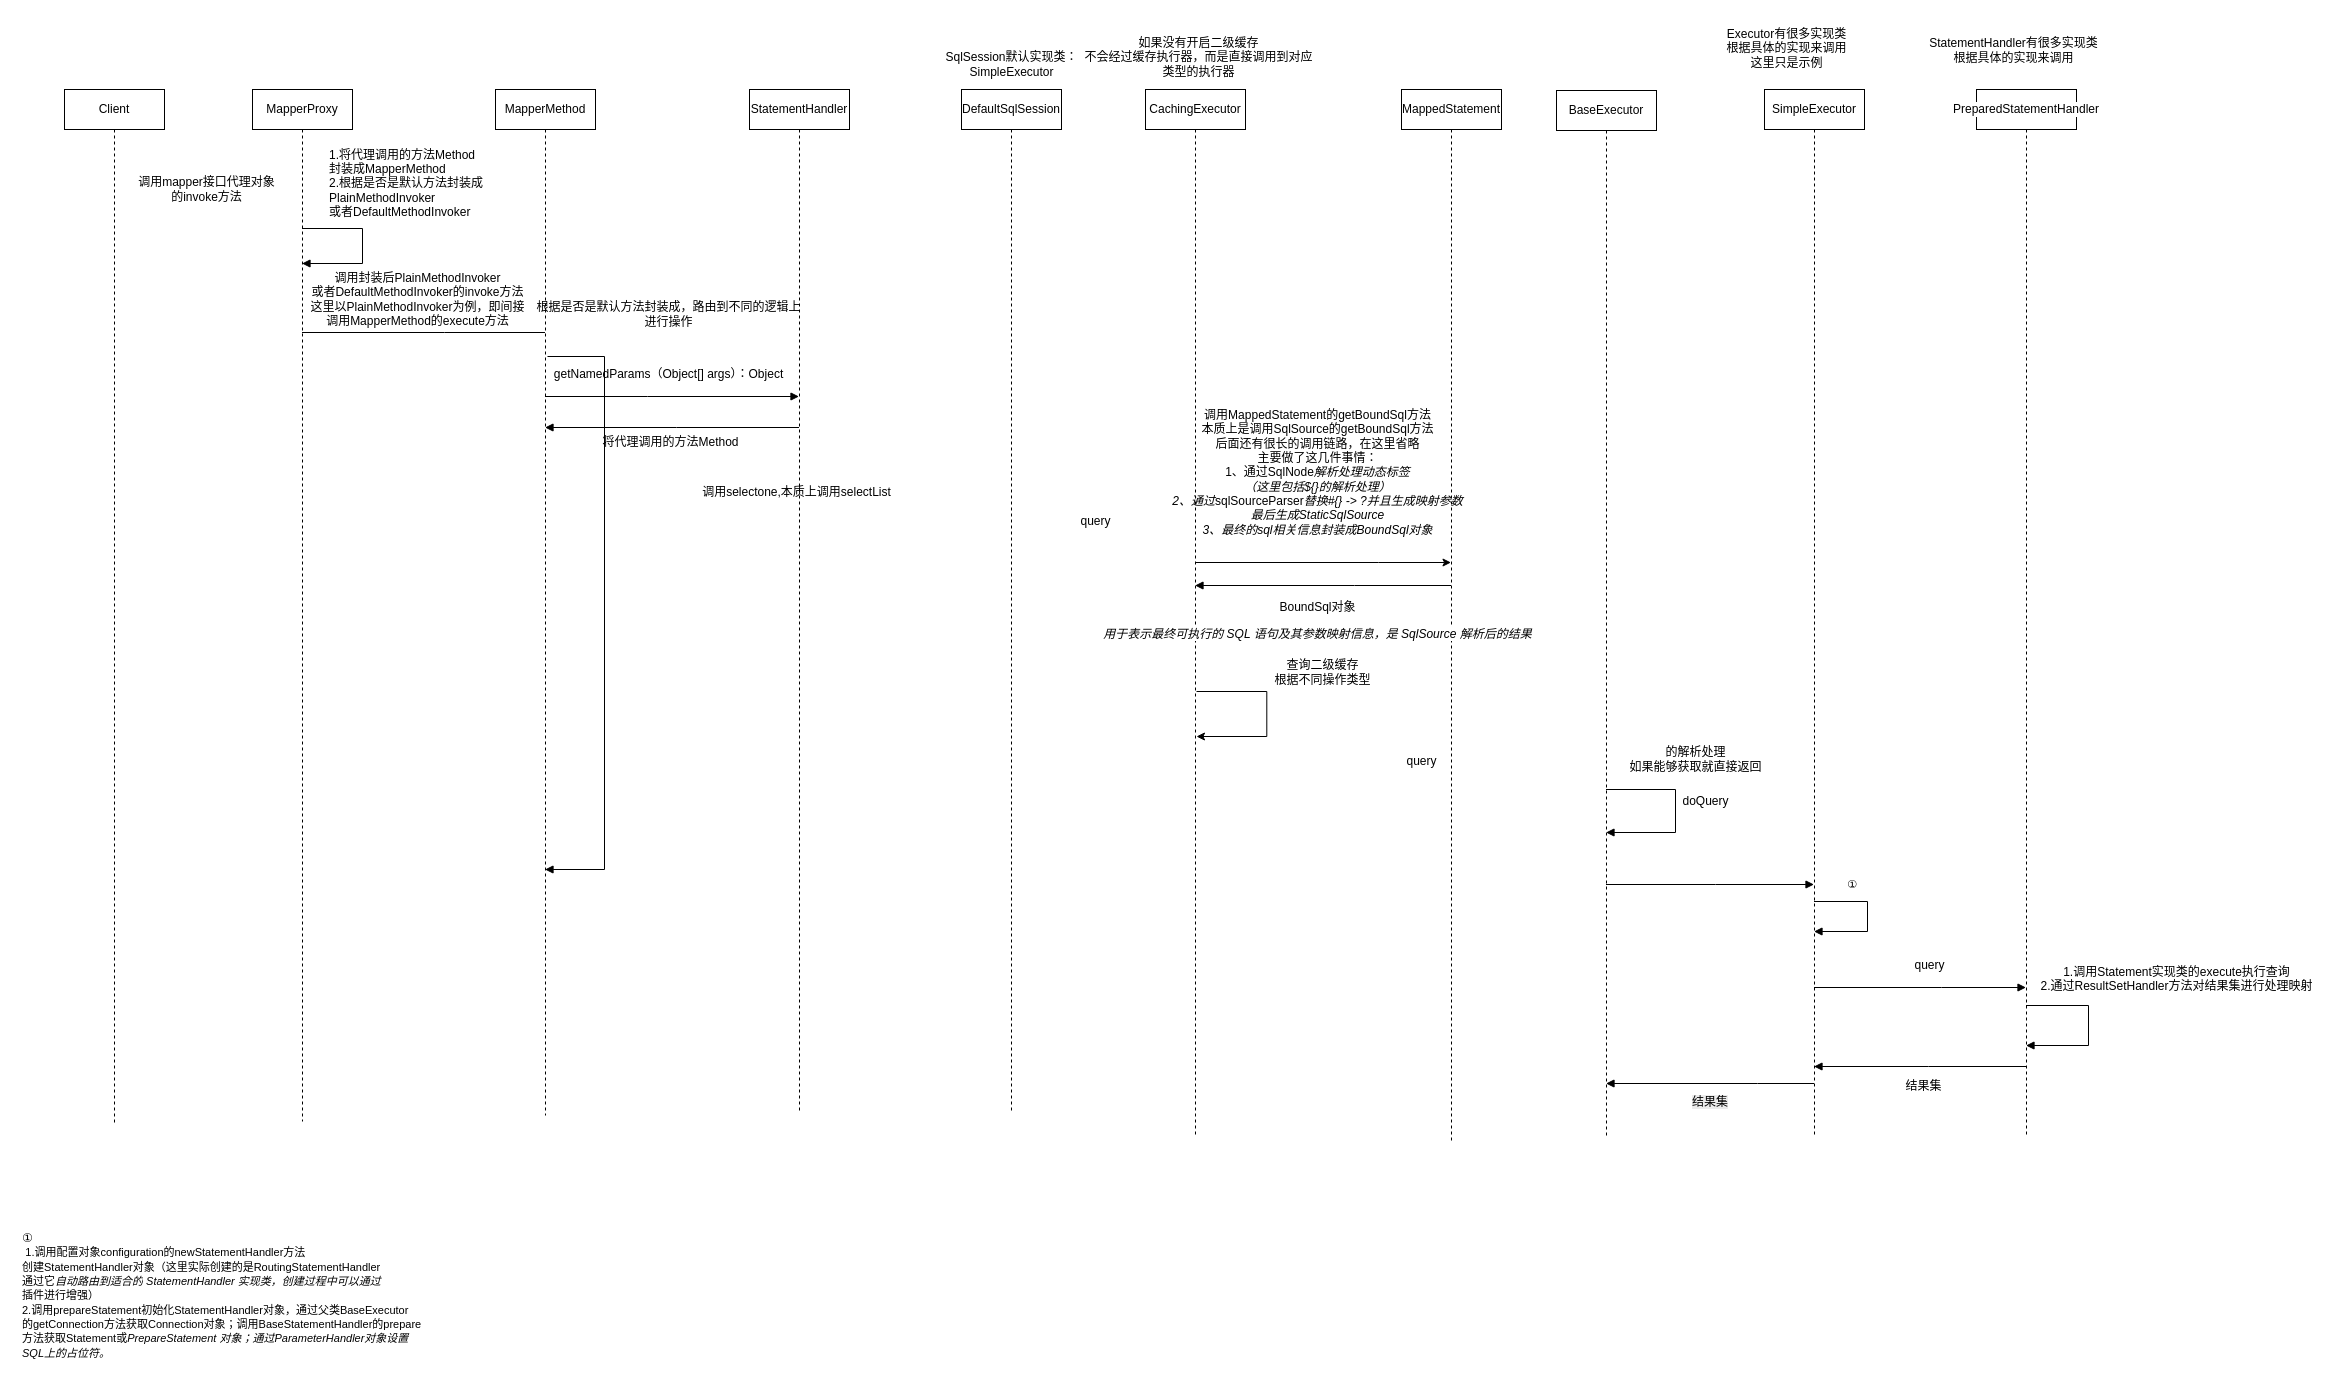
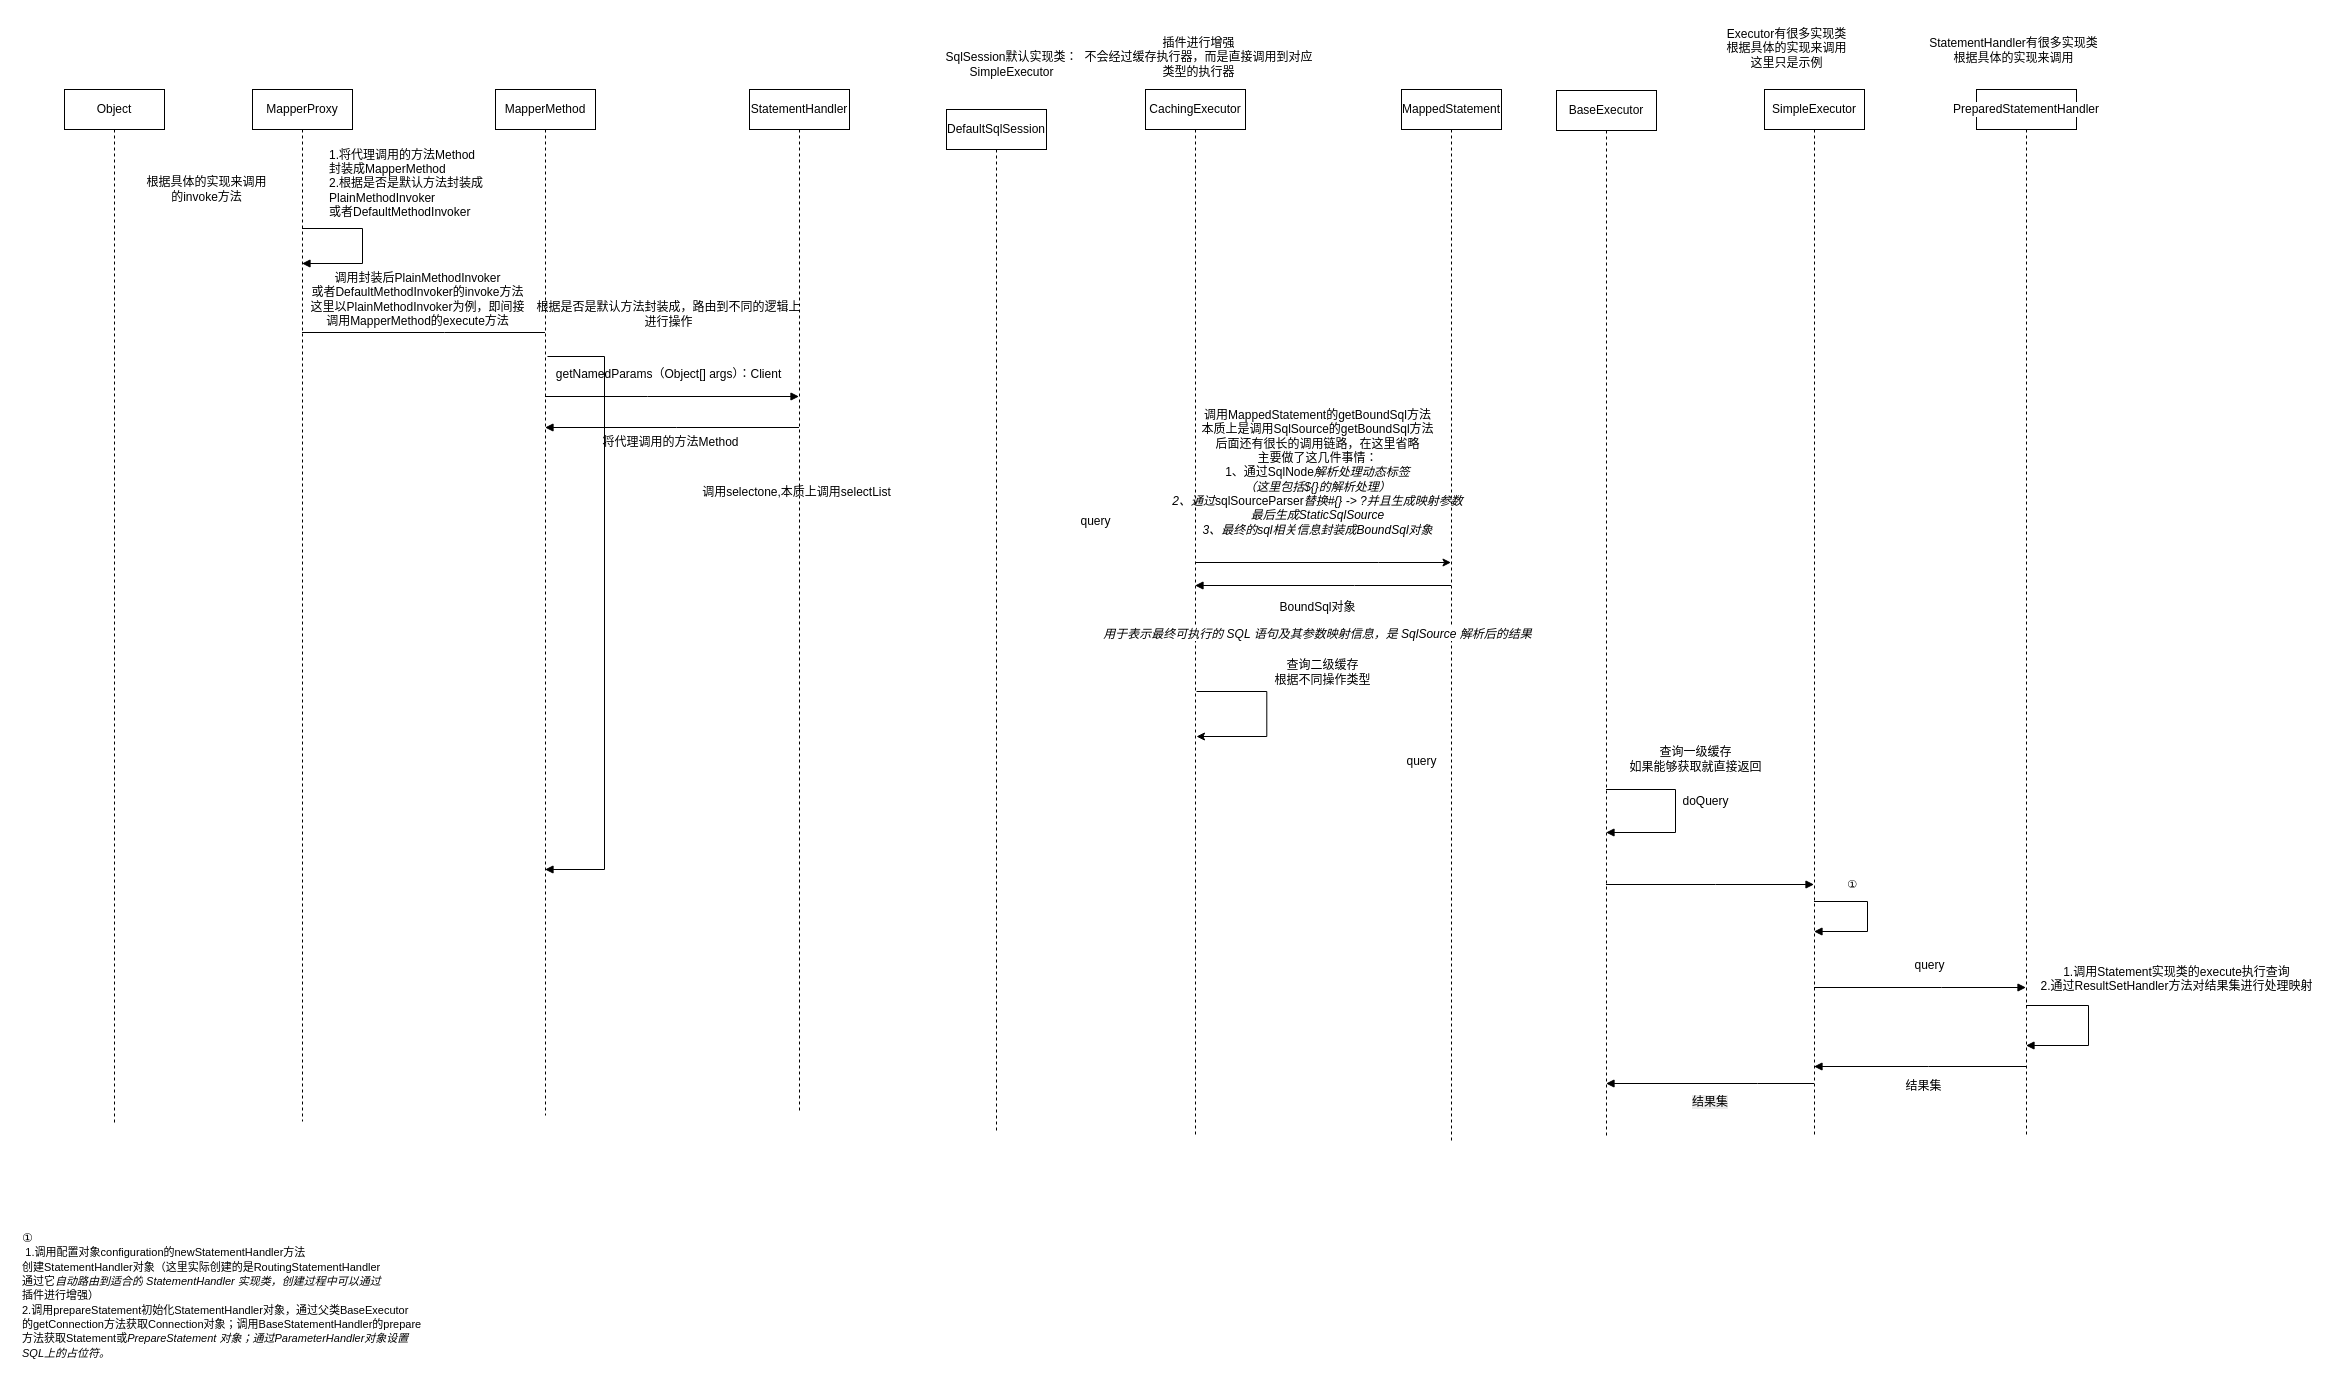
node "如果没有开启二级缓存 不会经过缓存执行器，而是直接调用到对应 类型的执行器": label "如果没有开启二级缓存 不会经过缓存执行器，而是直接调用到对应 类型的执行器" -> "插件进行增强 不会经过缓存执行器，而是直接调用到对应 类型的执行器"
node "Client": label "Client" -> "Object"
node "调用mapper接口代理对象 的invoke方法": label "调用mapper接口代理对象 的invoke方法" -> "根据具体的实现来调用 的invoke方法"
node "getNamedParams（Object[] args）：Object": label "getNamedParams（Object[] args）：Object" -> "getNamedParams（Object[] args）：Client"
node "DefaultSqlSession": moved (1012, 601) -> (997, 621)
node "的解析处理 如果能够获取就直接返回": label "的解析处理 如果能够获取就直接返回" -> "查询一级缓存 如果能够获取就直接返回"
